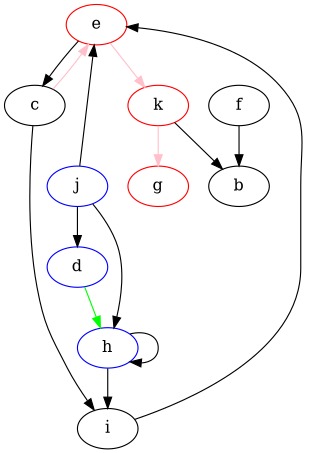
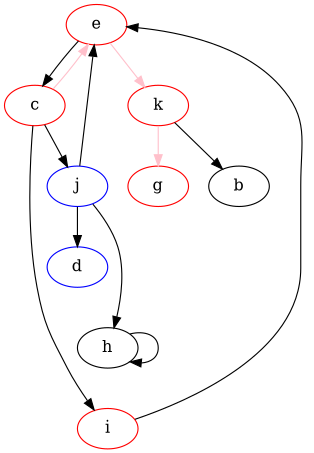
node "c": color black -> red
node "f": removed
edge "c" -> "j": added
edge "d" -> "h": removed
node "h": color blue -> black
edge "h" -> "i": removed
node "i": color black -> red
